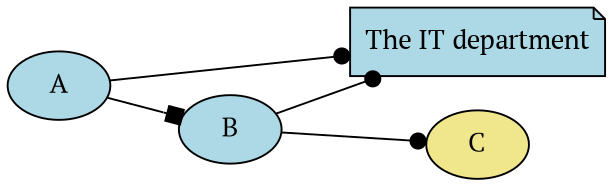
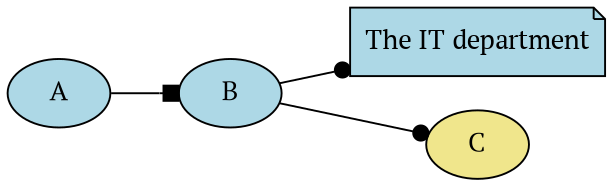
edge "A" -> "The IT department": removed
